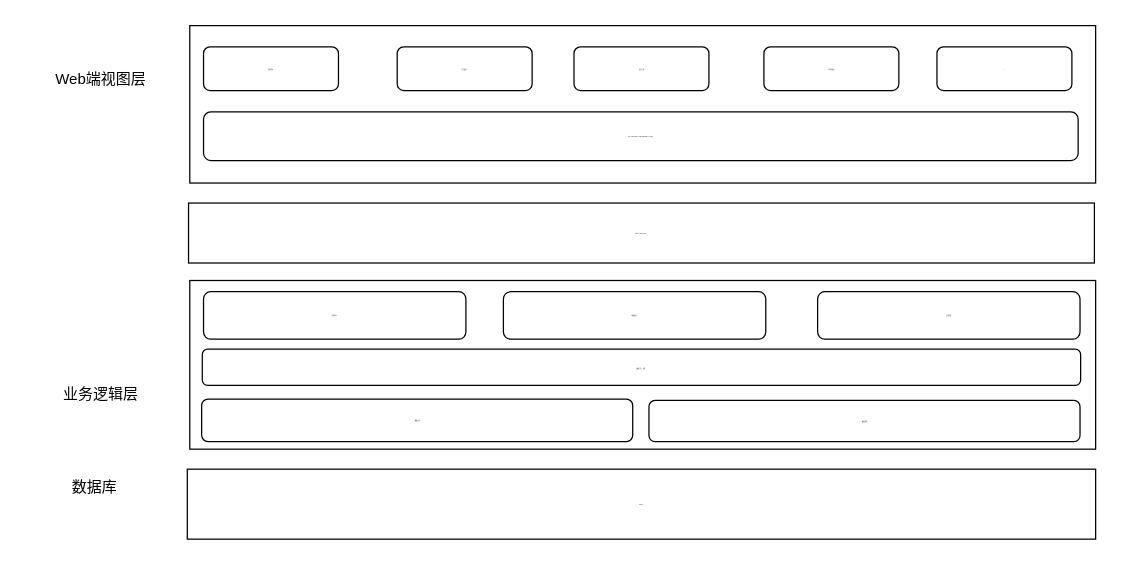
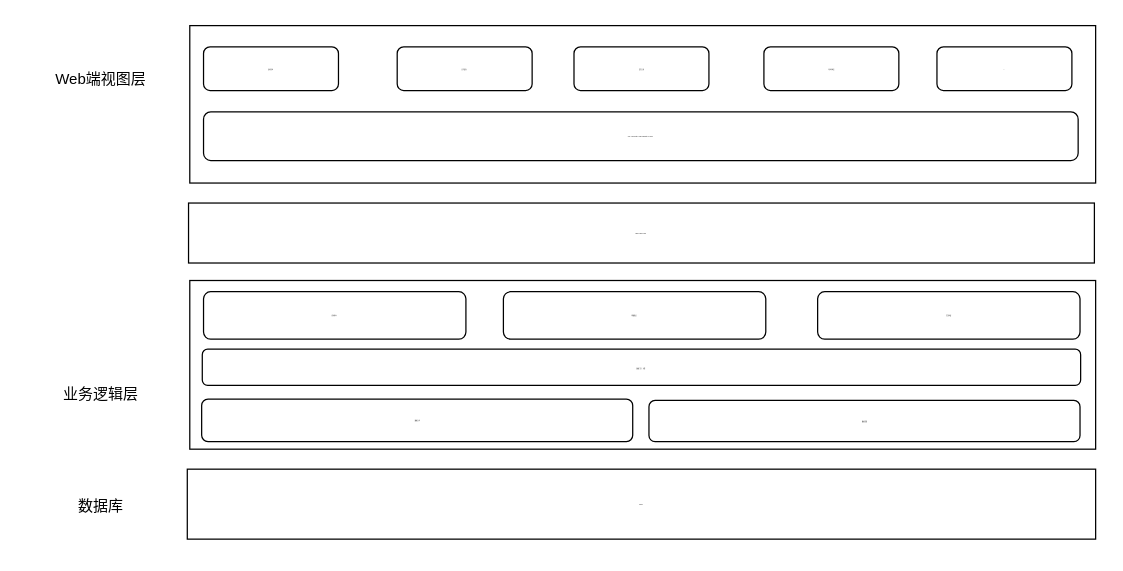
node "数据库": moved (94, 488) -> (101, 507)
